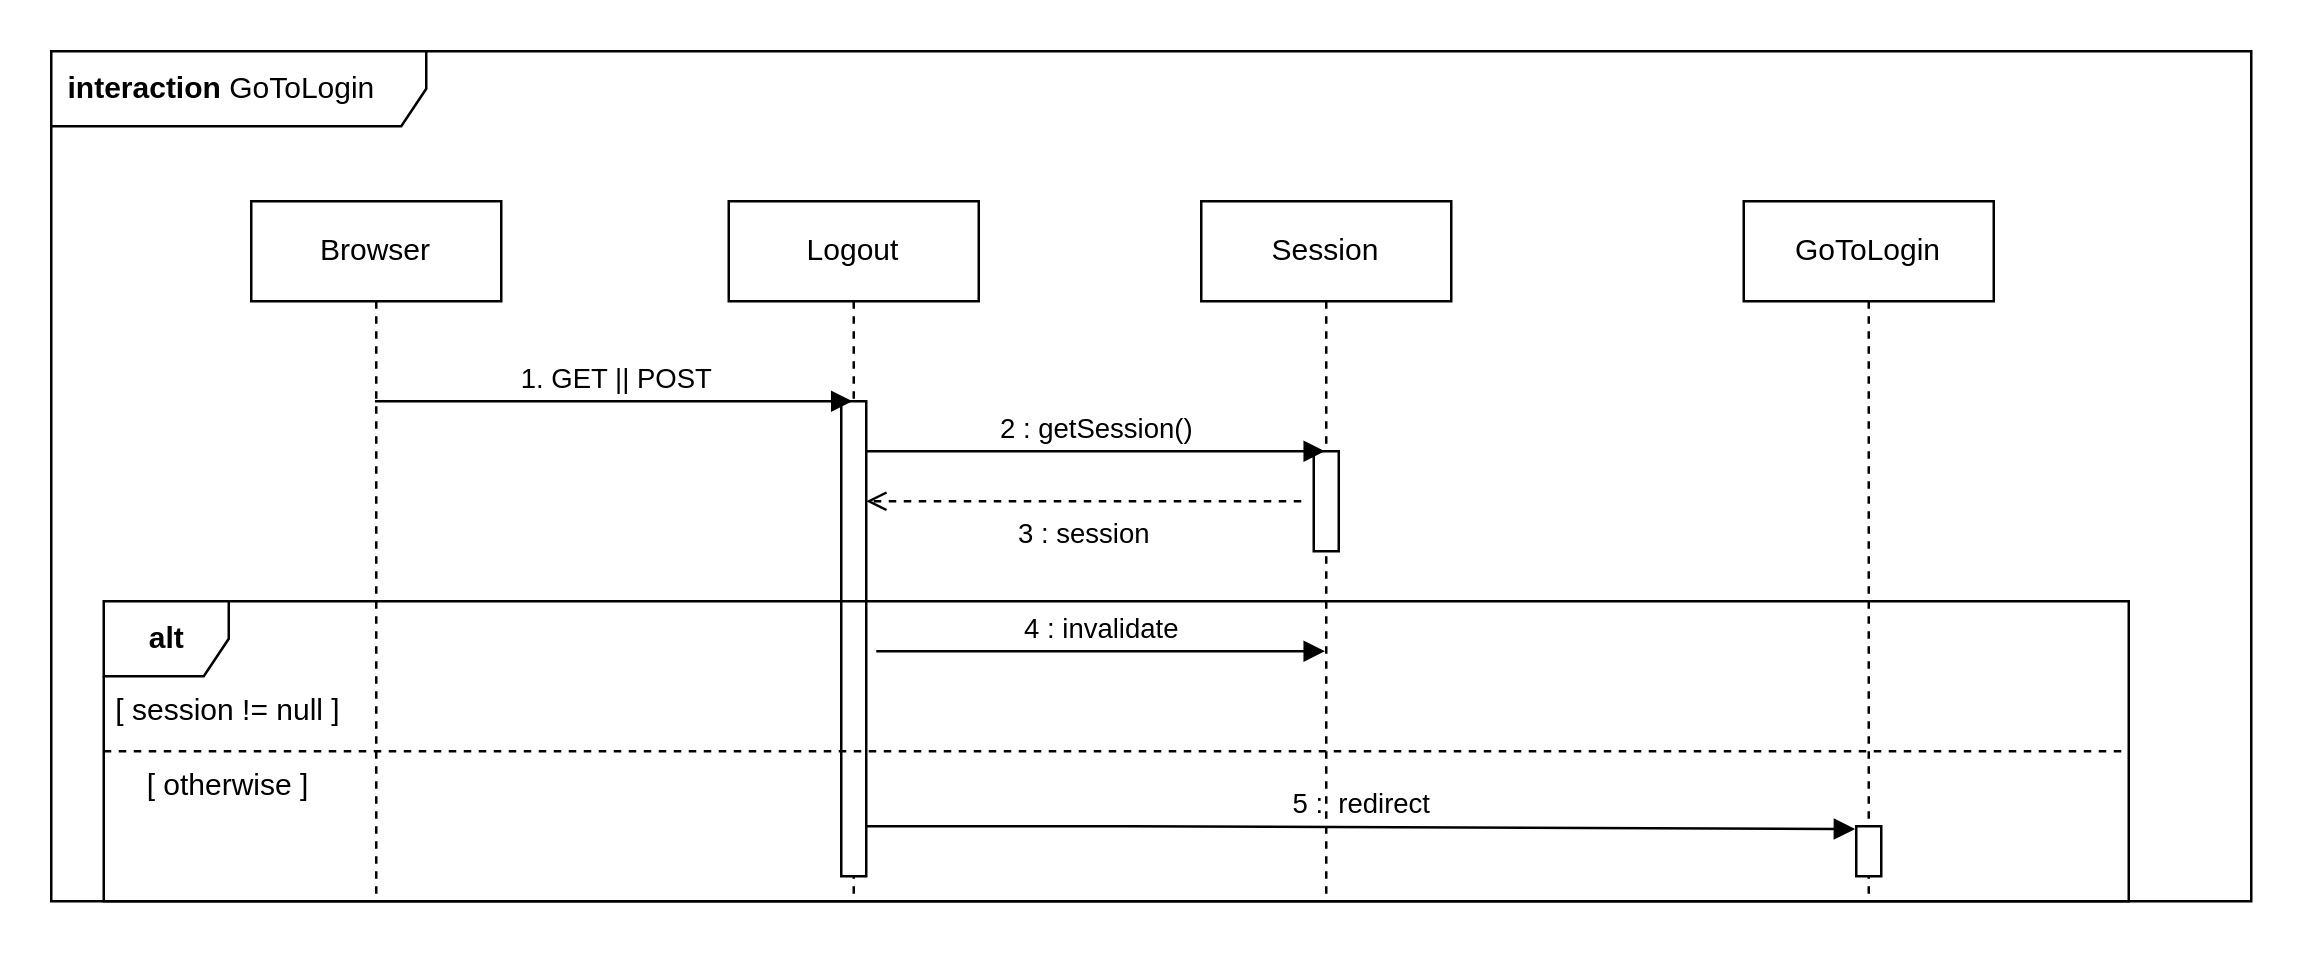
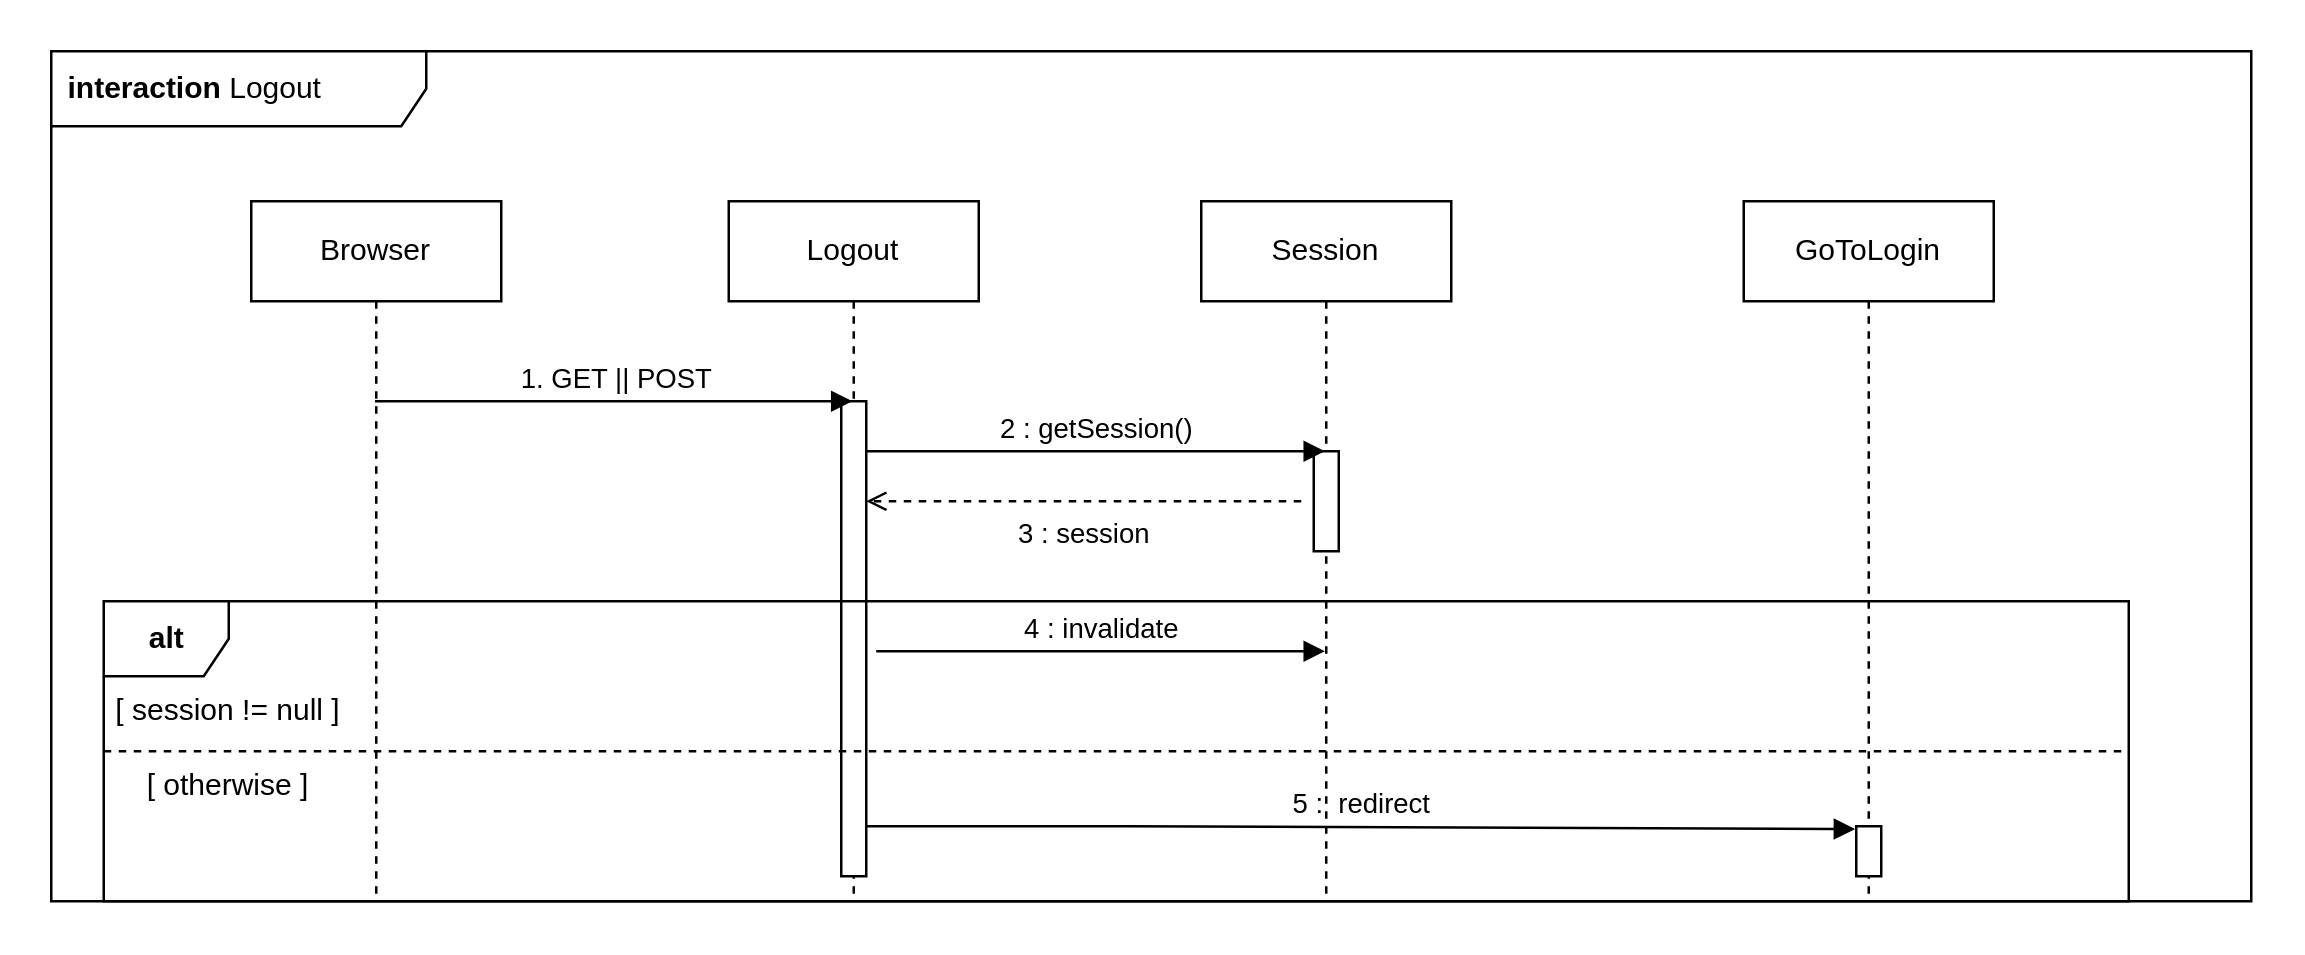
node "interaction GoToLogin": label "interaction GoToLogin" -> "interaction Logout"
